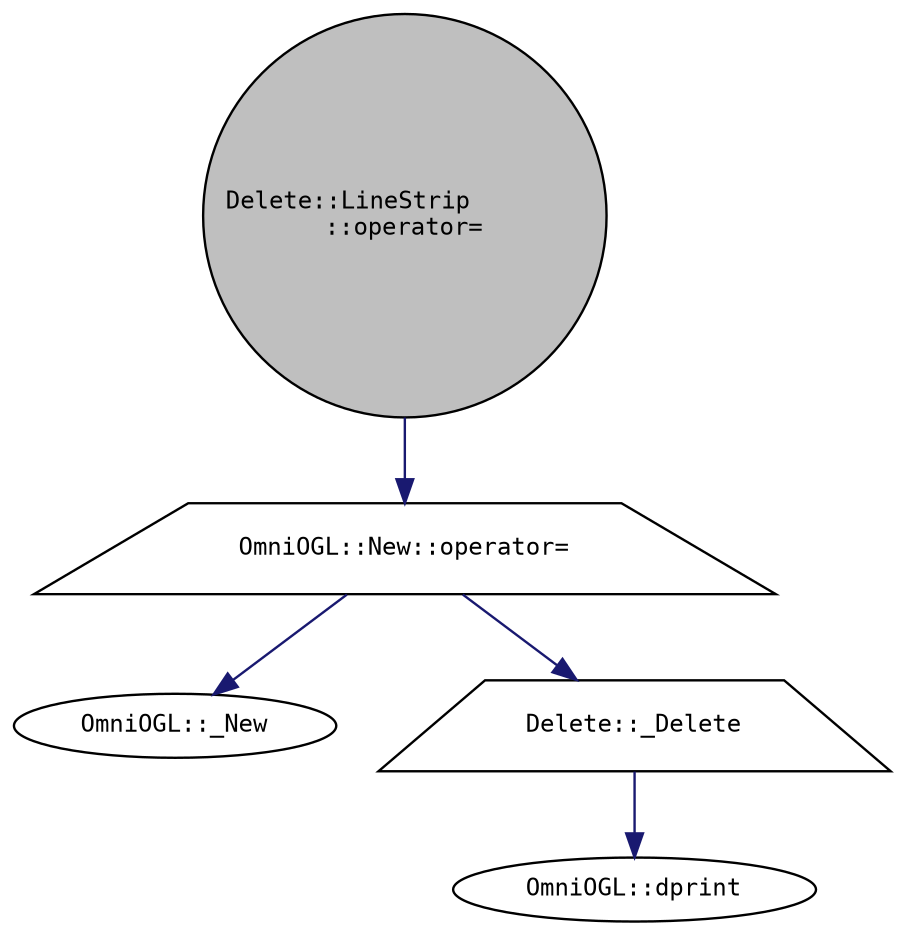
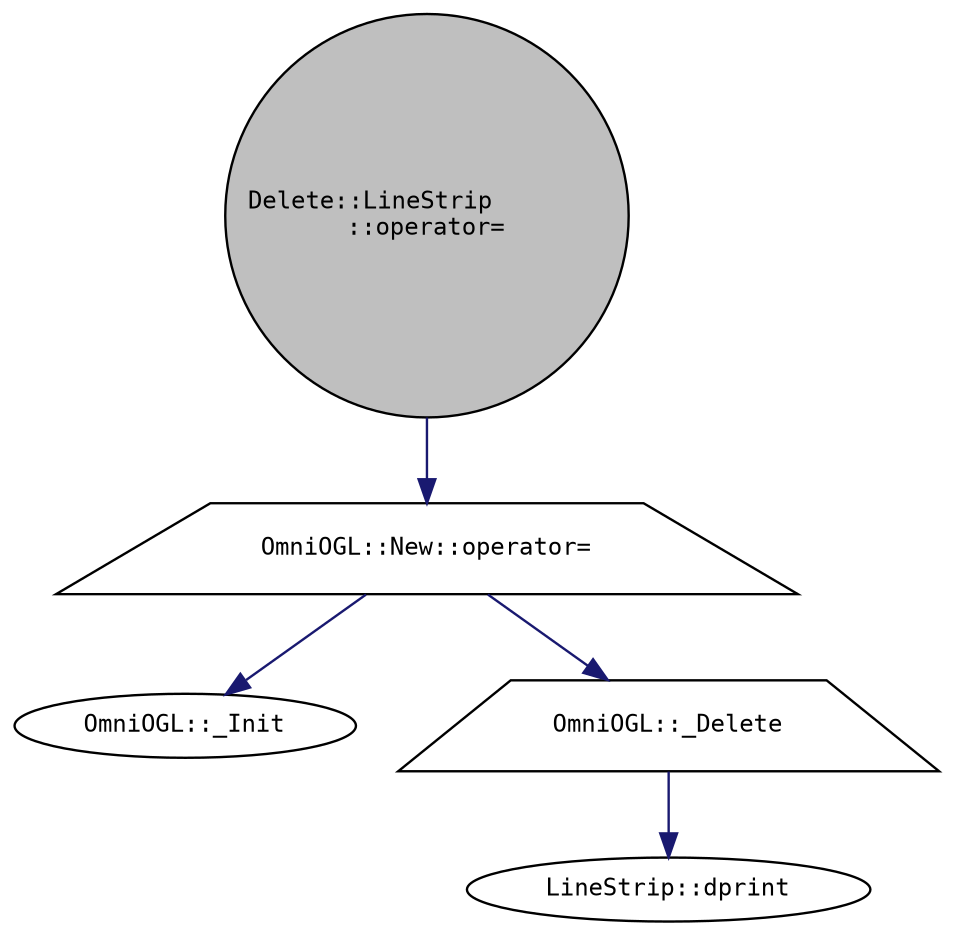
node "OmniOGL::_New": label "OmniOGL::_New" -> "OmniOGL::_Init"
node "Delete::_Delete": label "Delete::_Delete" -> "OmniOGL::_Delete"
node "OmniOGL::dprint": label "OmniOGL::dprint" -> "LineStrip::dprint"
